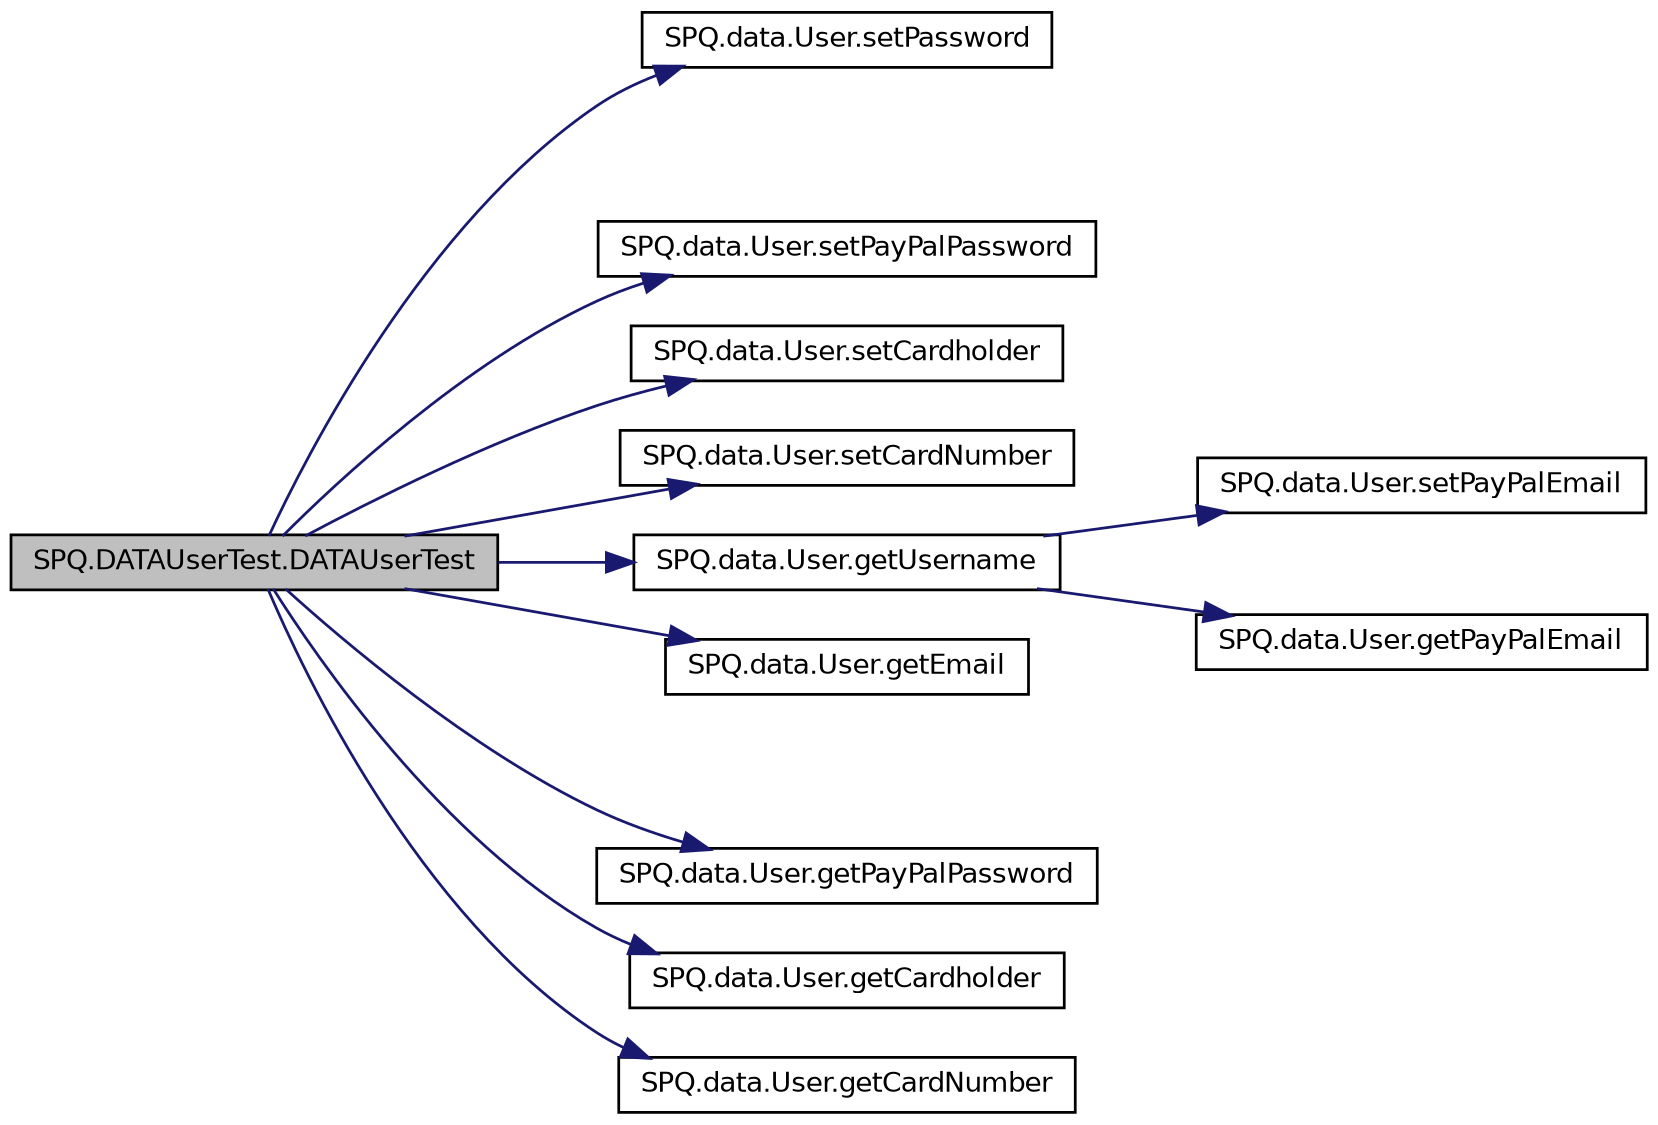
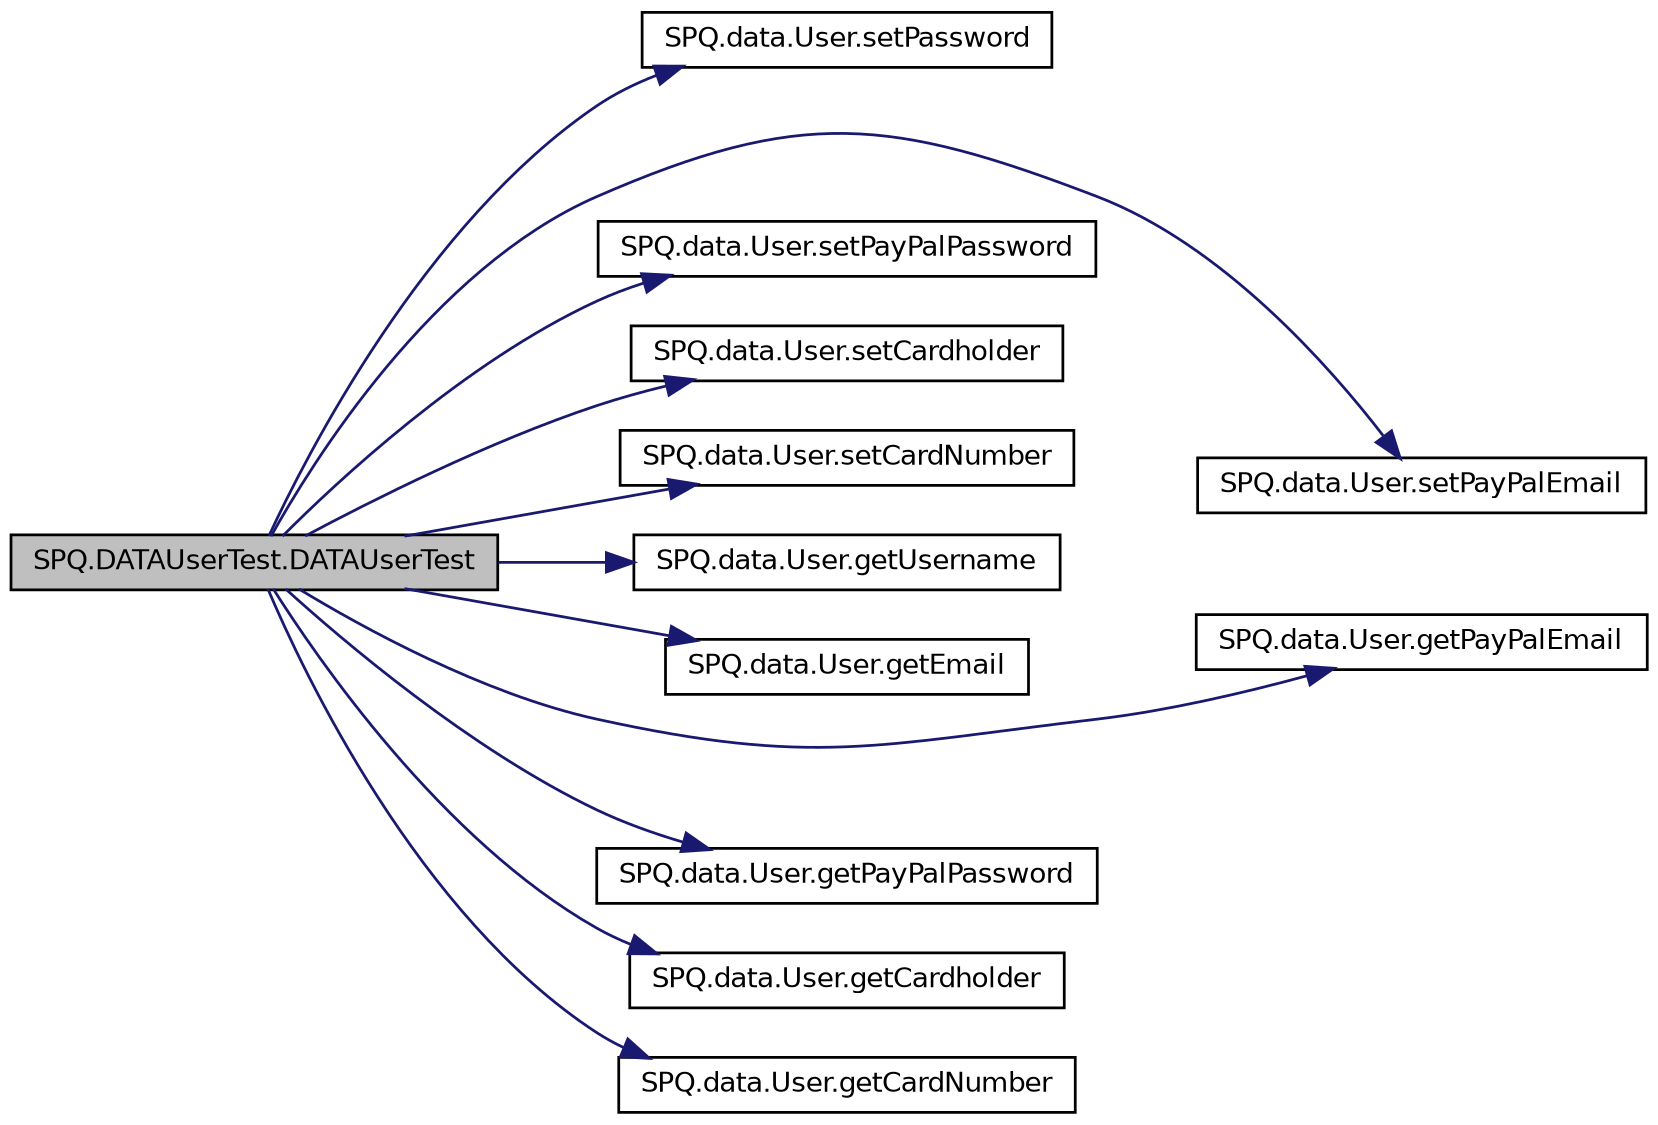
edge "SPQ.data.User.getUsername" -> "SPQ.data.User.setPayPalEmail": now "SPQ.DATAUserTest.DATAUserTest" -> "SPQ.data.User.setPayPalEmail"
edge "SPQ.data.User.getUsername" -> "SPQ.data.User.getPayPalEmail": now "SPQ.DATAUserTest.DATAUserTest" -> "SPQ.data.User.getPayPalEmail"
